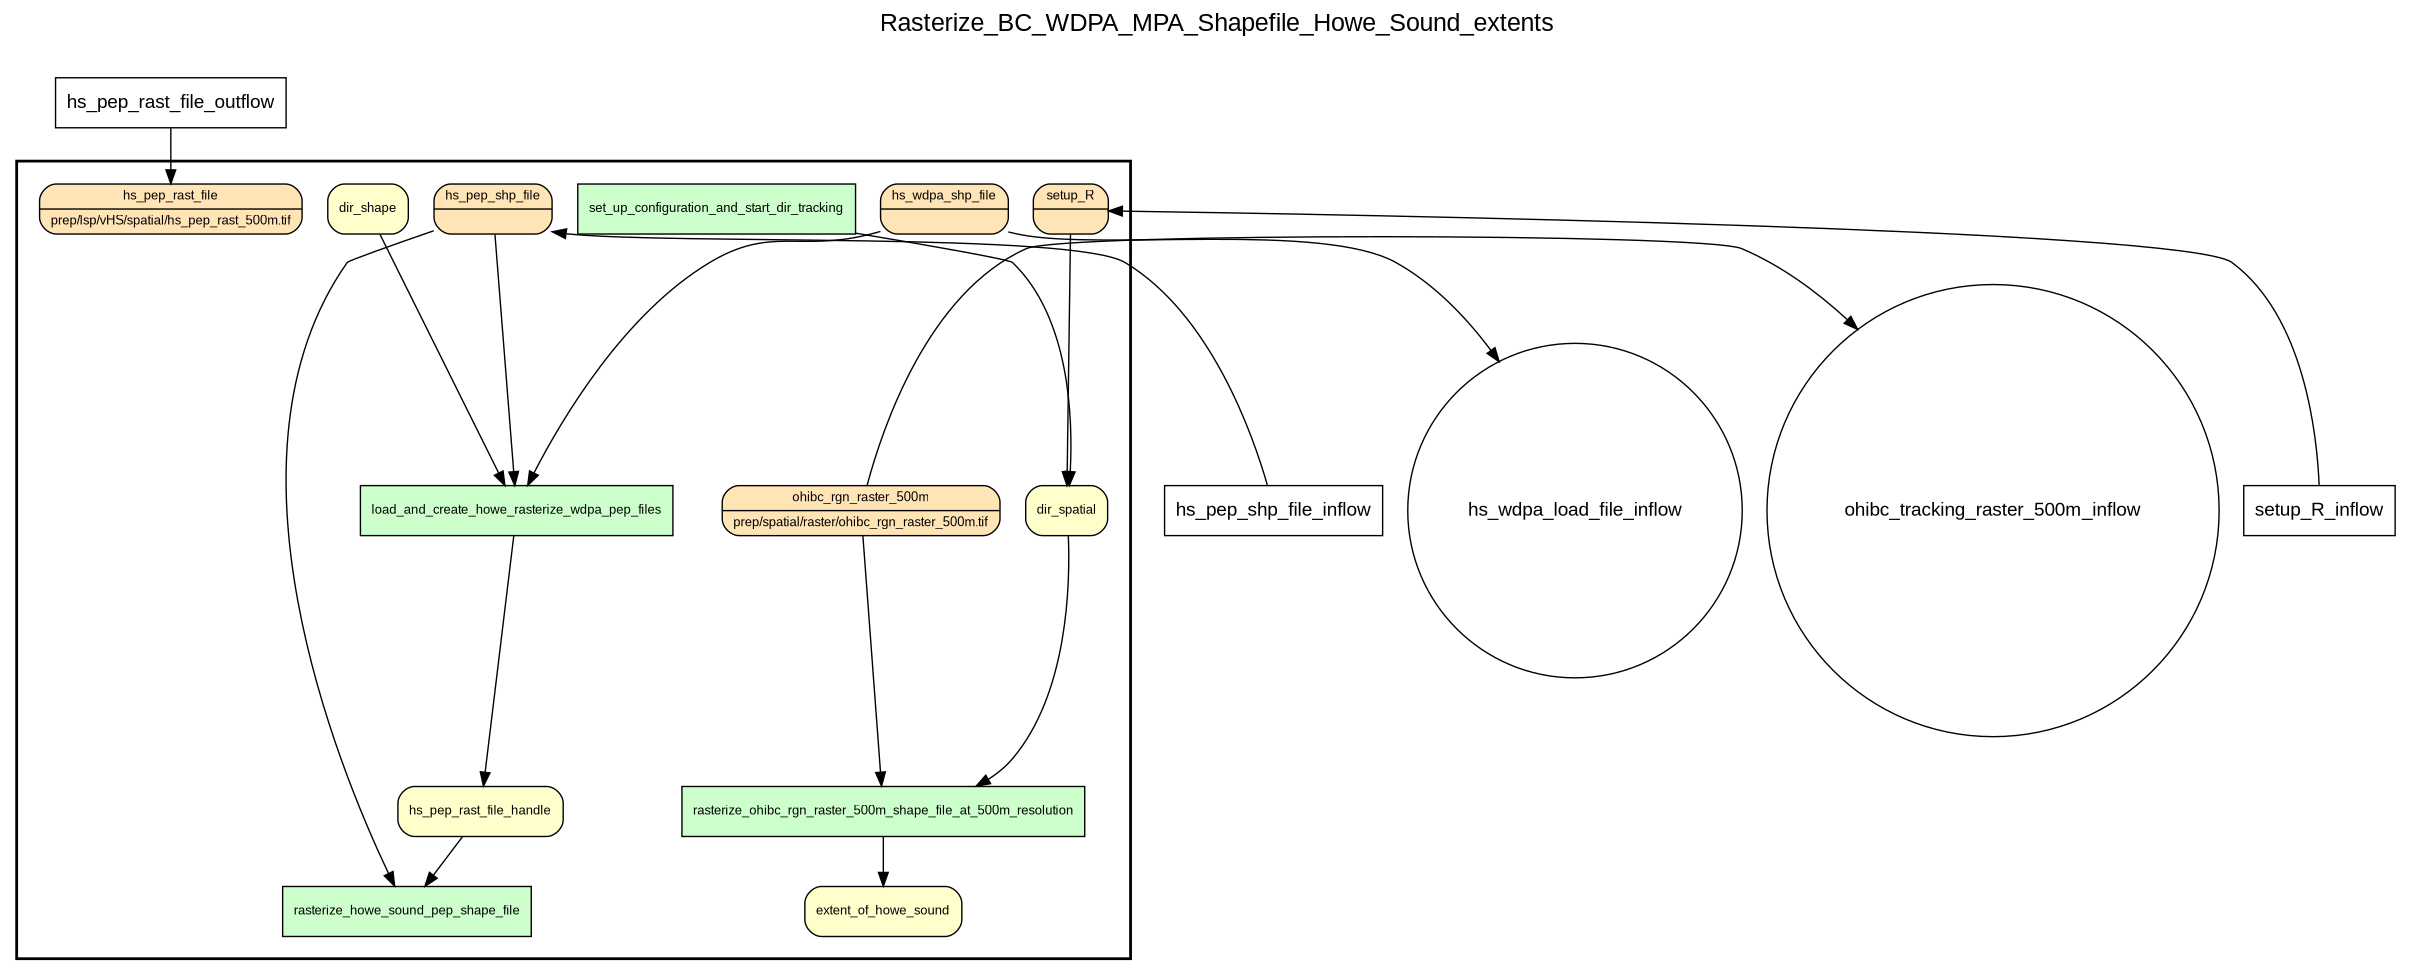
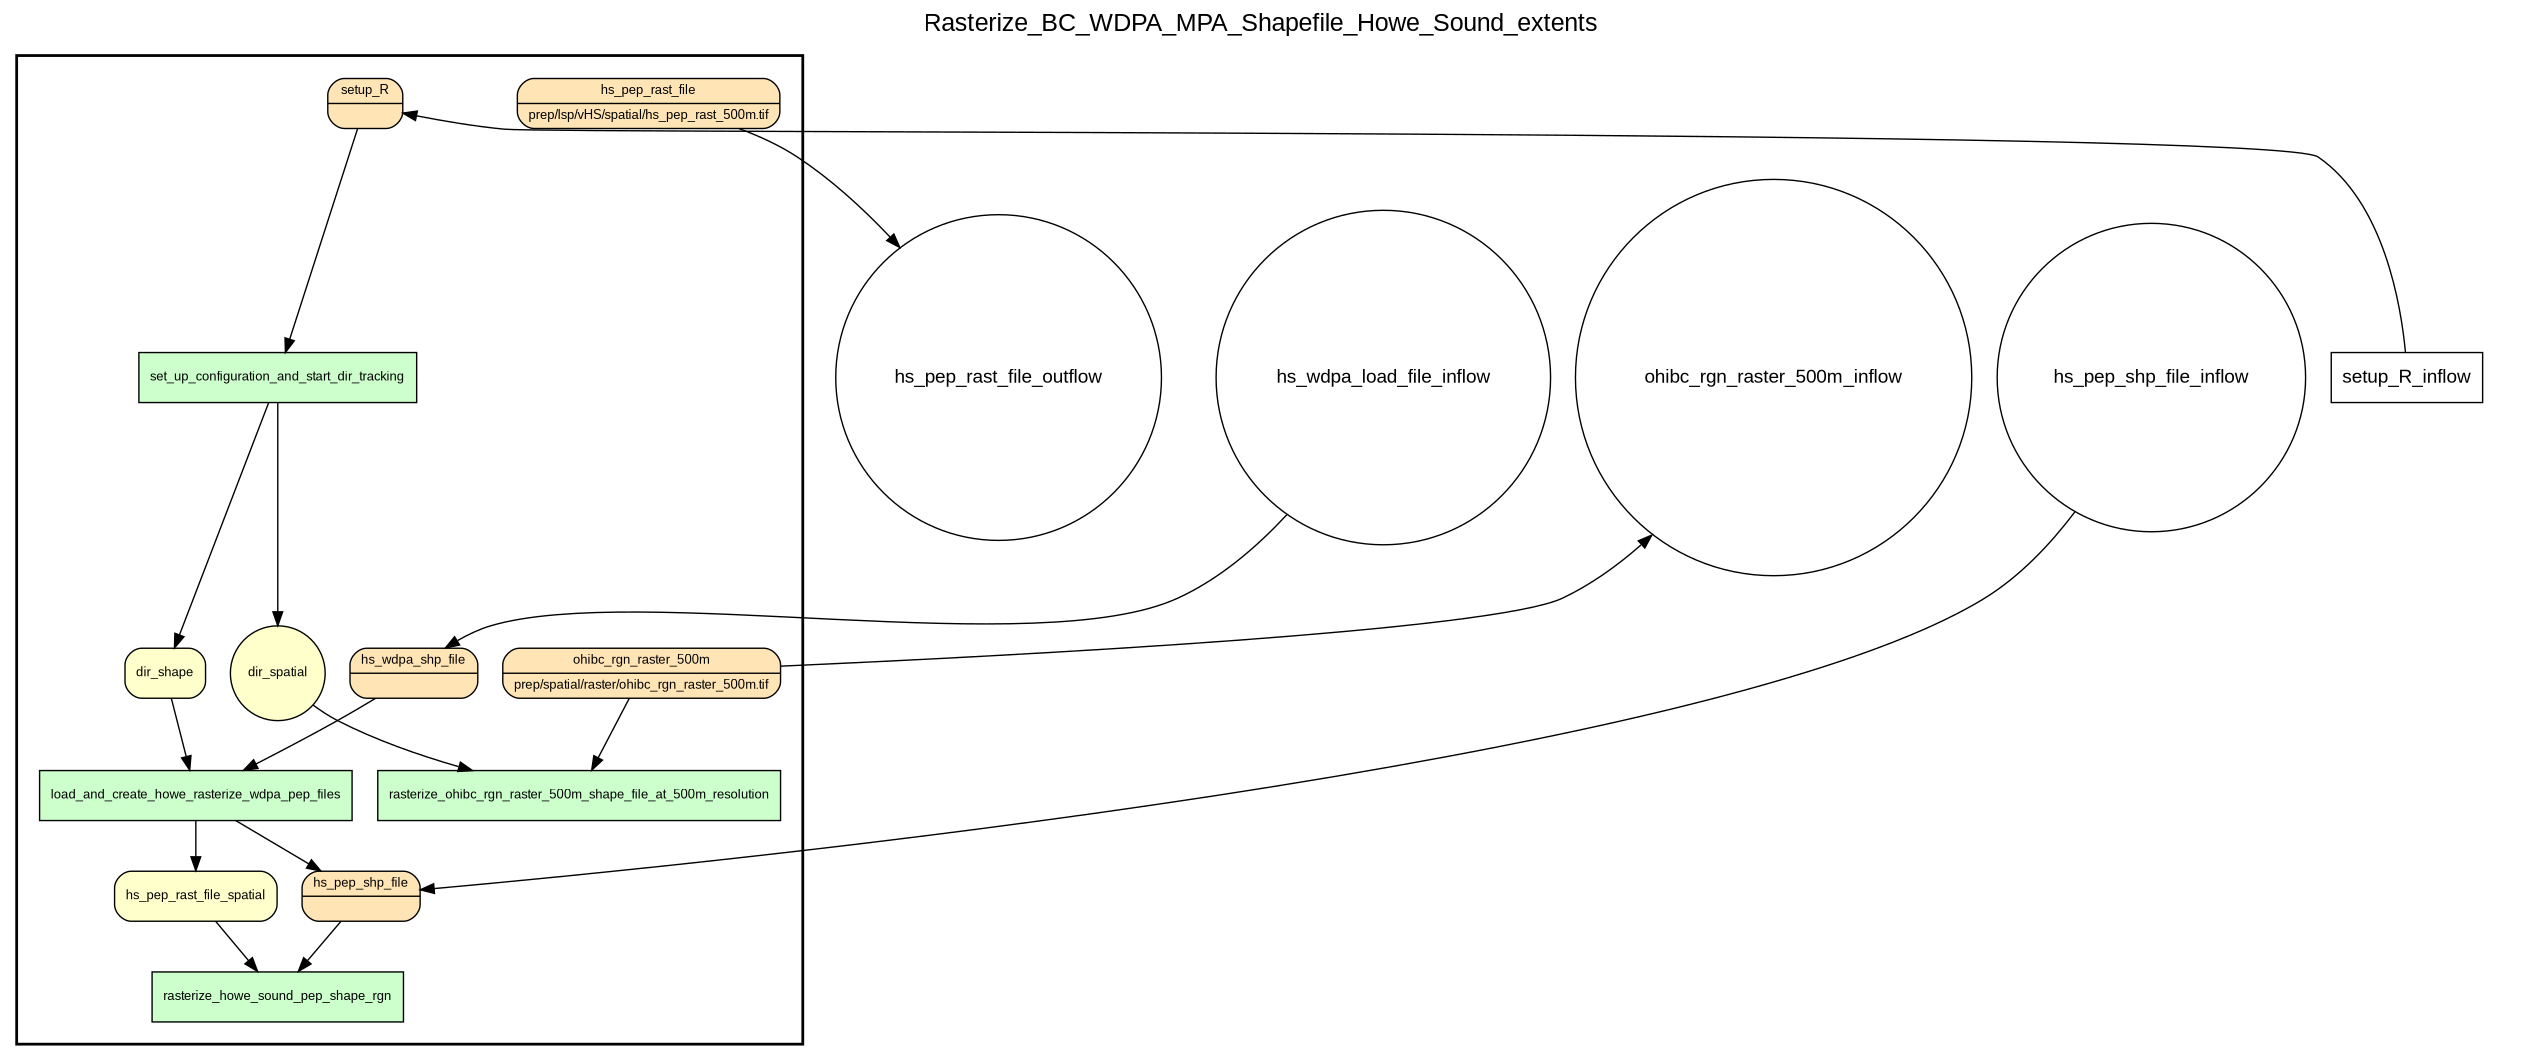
node "hs_pep_rast_file_outflow": shape box -> circle
edge "hs_pep_rast_file_outflow" -> "hs_pep_rast_file": reversed
edge "hs_wdpa_shp_file" -> "hs_wdpa_load_file_inflow": reversed
edge "setup_R" -> "dir_spatial": now "setup_R" -> "set_up_configuration_and_start_dir_tracking"
edge "hs_pep_shp_file" -> "load_and_create_howe_rasterize_wdpa_pep_files": reversed
node "dir_spatial": shape box -> circle
node "hs_pep_shp_file_inflow": shape box -> circle
node "ohibc_tracking_raster_500m_inflow": label "ohibc_tracking_raster_500m_inflow" -> "ohibc_rgn_raster_500m_inflow"
edge "set_up_configuration_and_start_dir_tracking" -> "dir_shape": added
node "hs_pep_rast_file_handle": label "hs_pep_rast_file_handle" -> "hs_pep_rast_file_spatial"
node "rasterize_howe_sound_pep_shape_file": label "rasterize_howe_sound_pep_shape_file" -> "rasterize_howe_sound_pep_shape_rgn"
node "extent_of_howe_sound": removed
